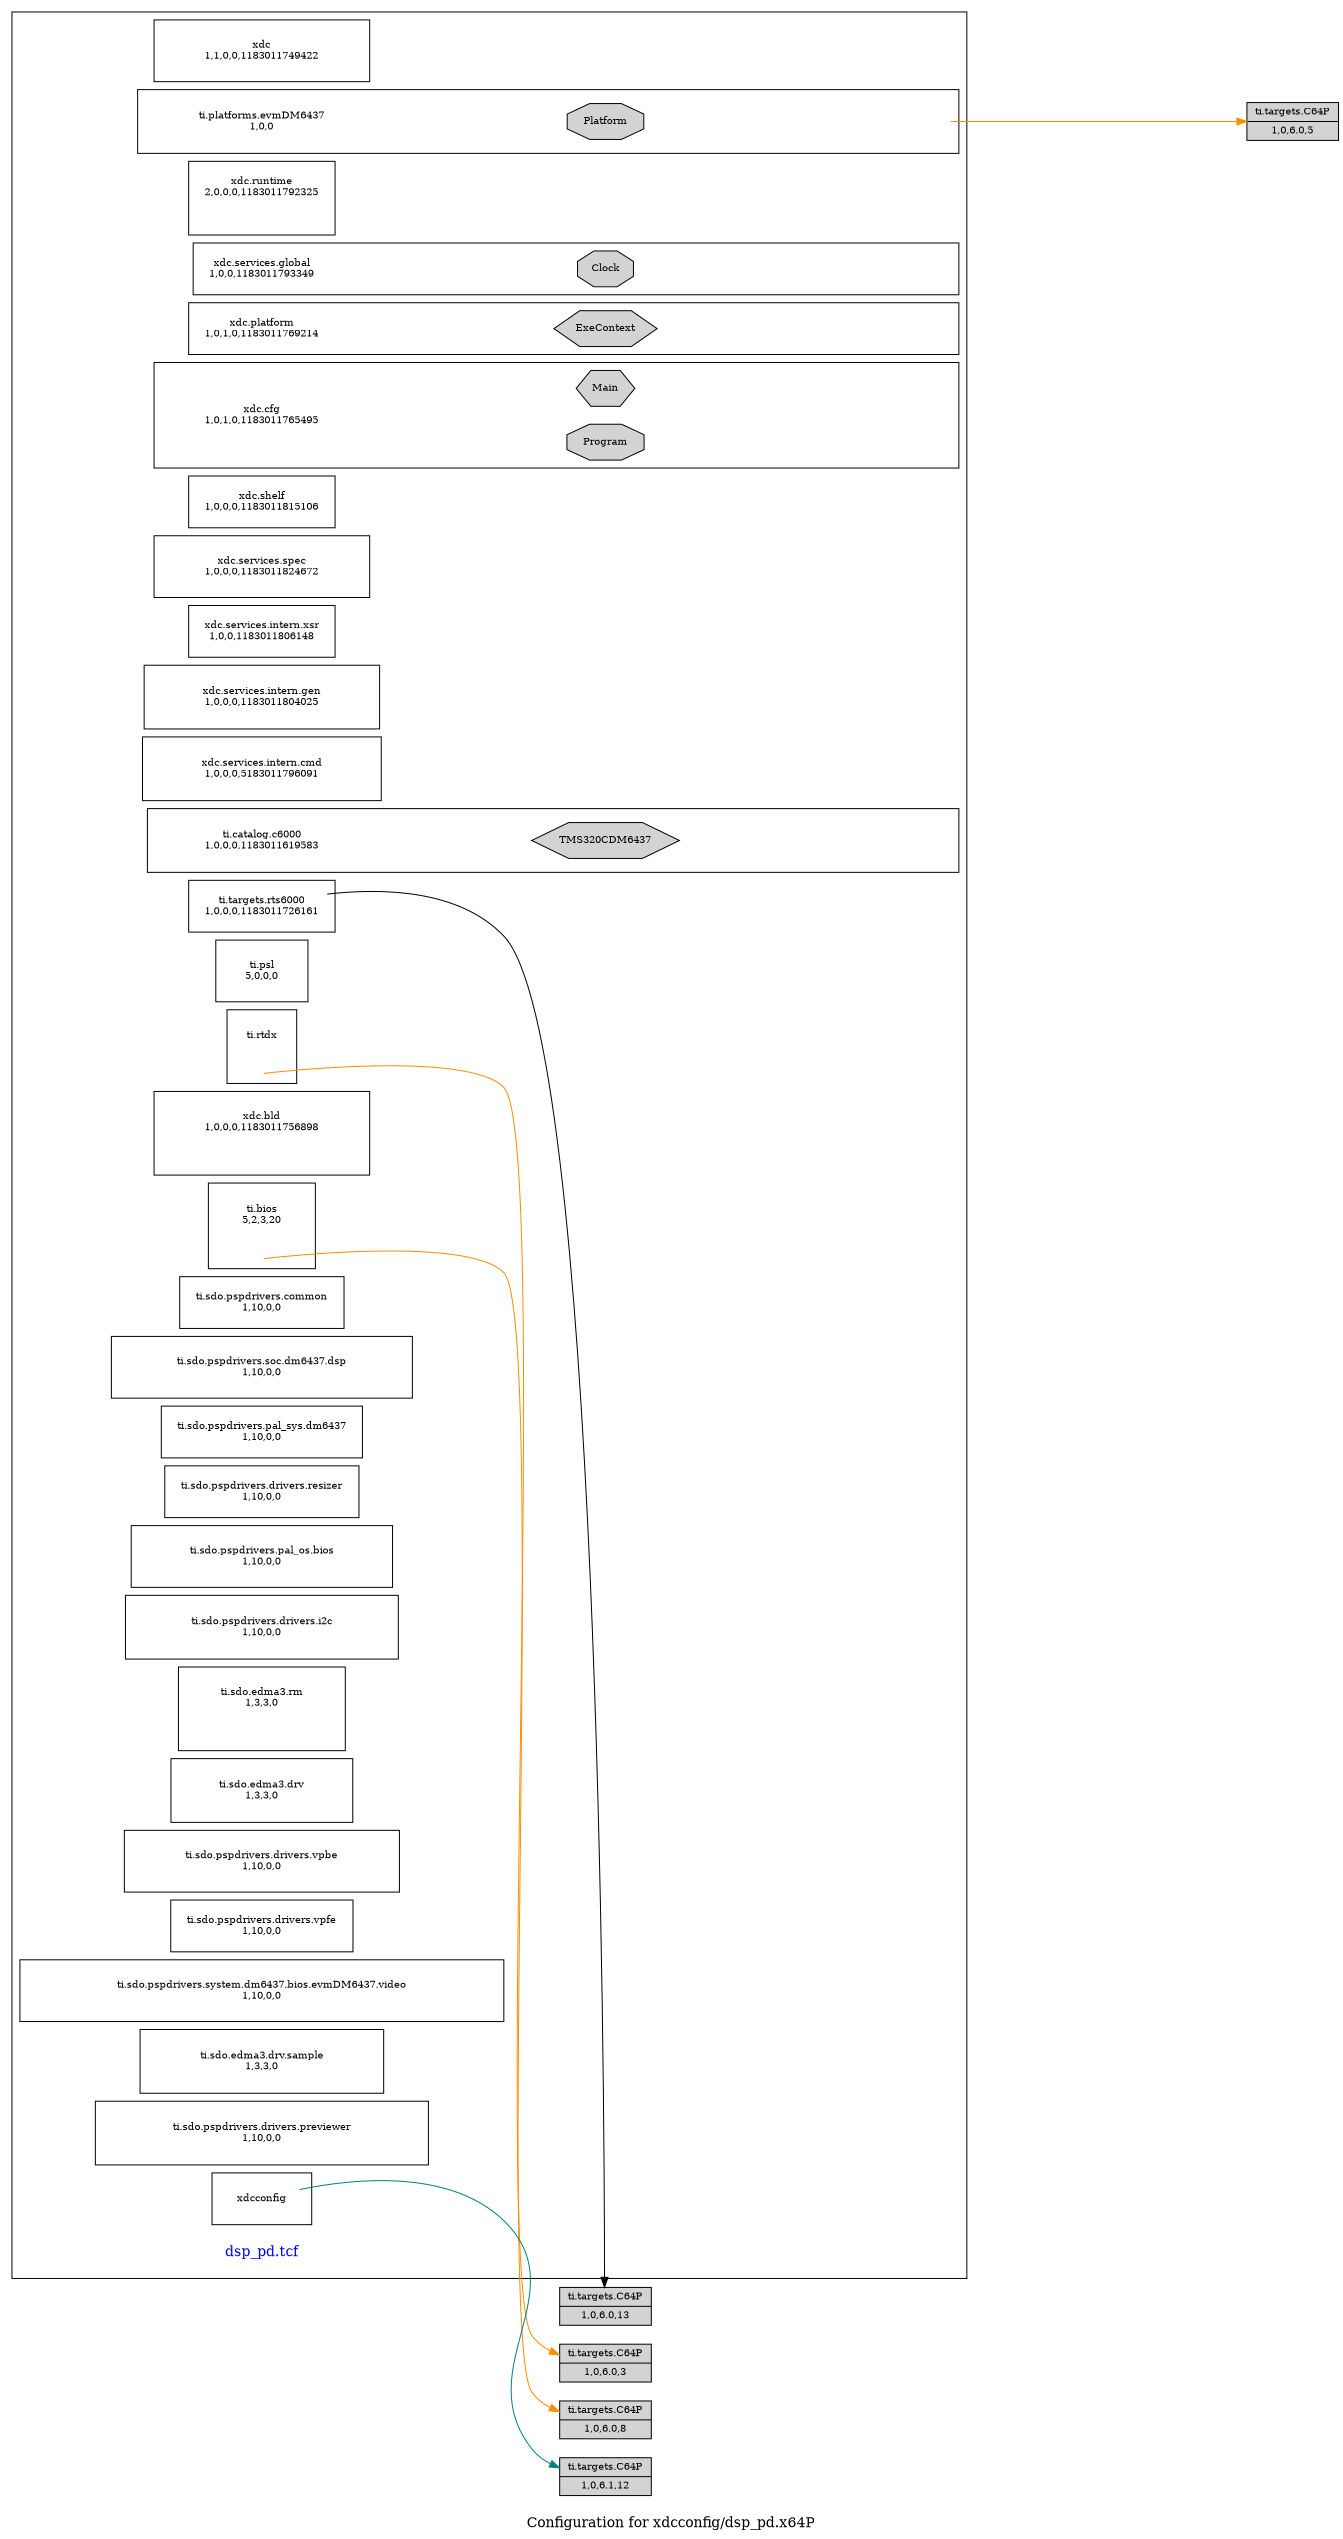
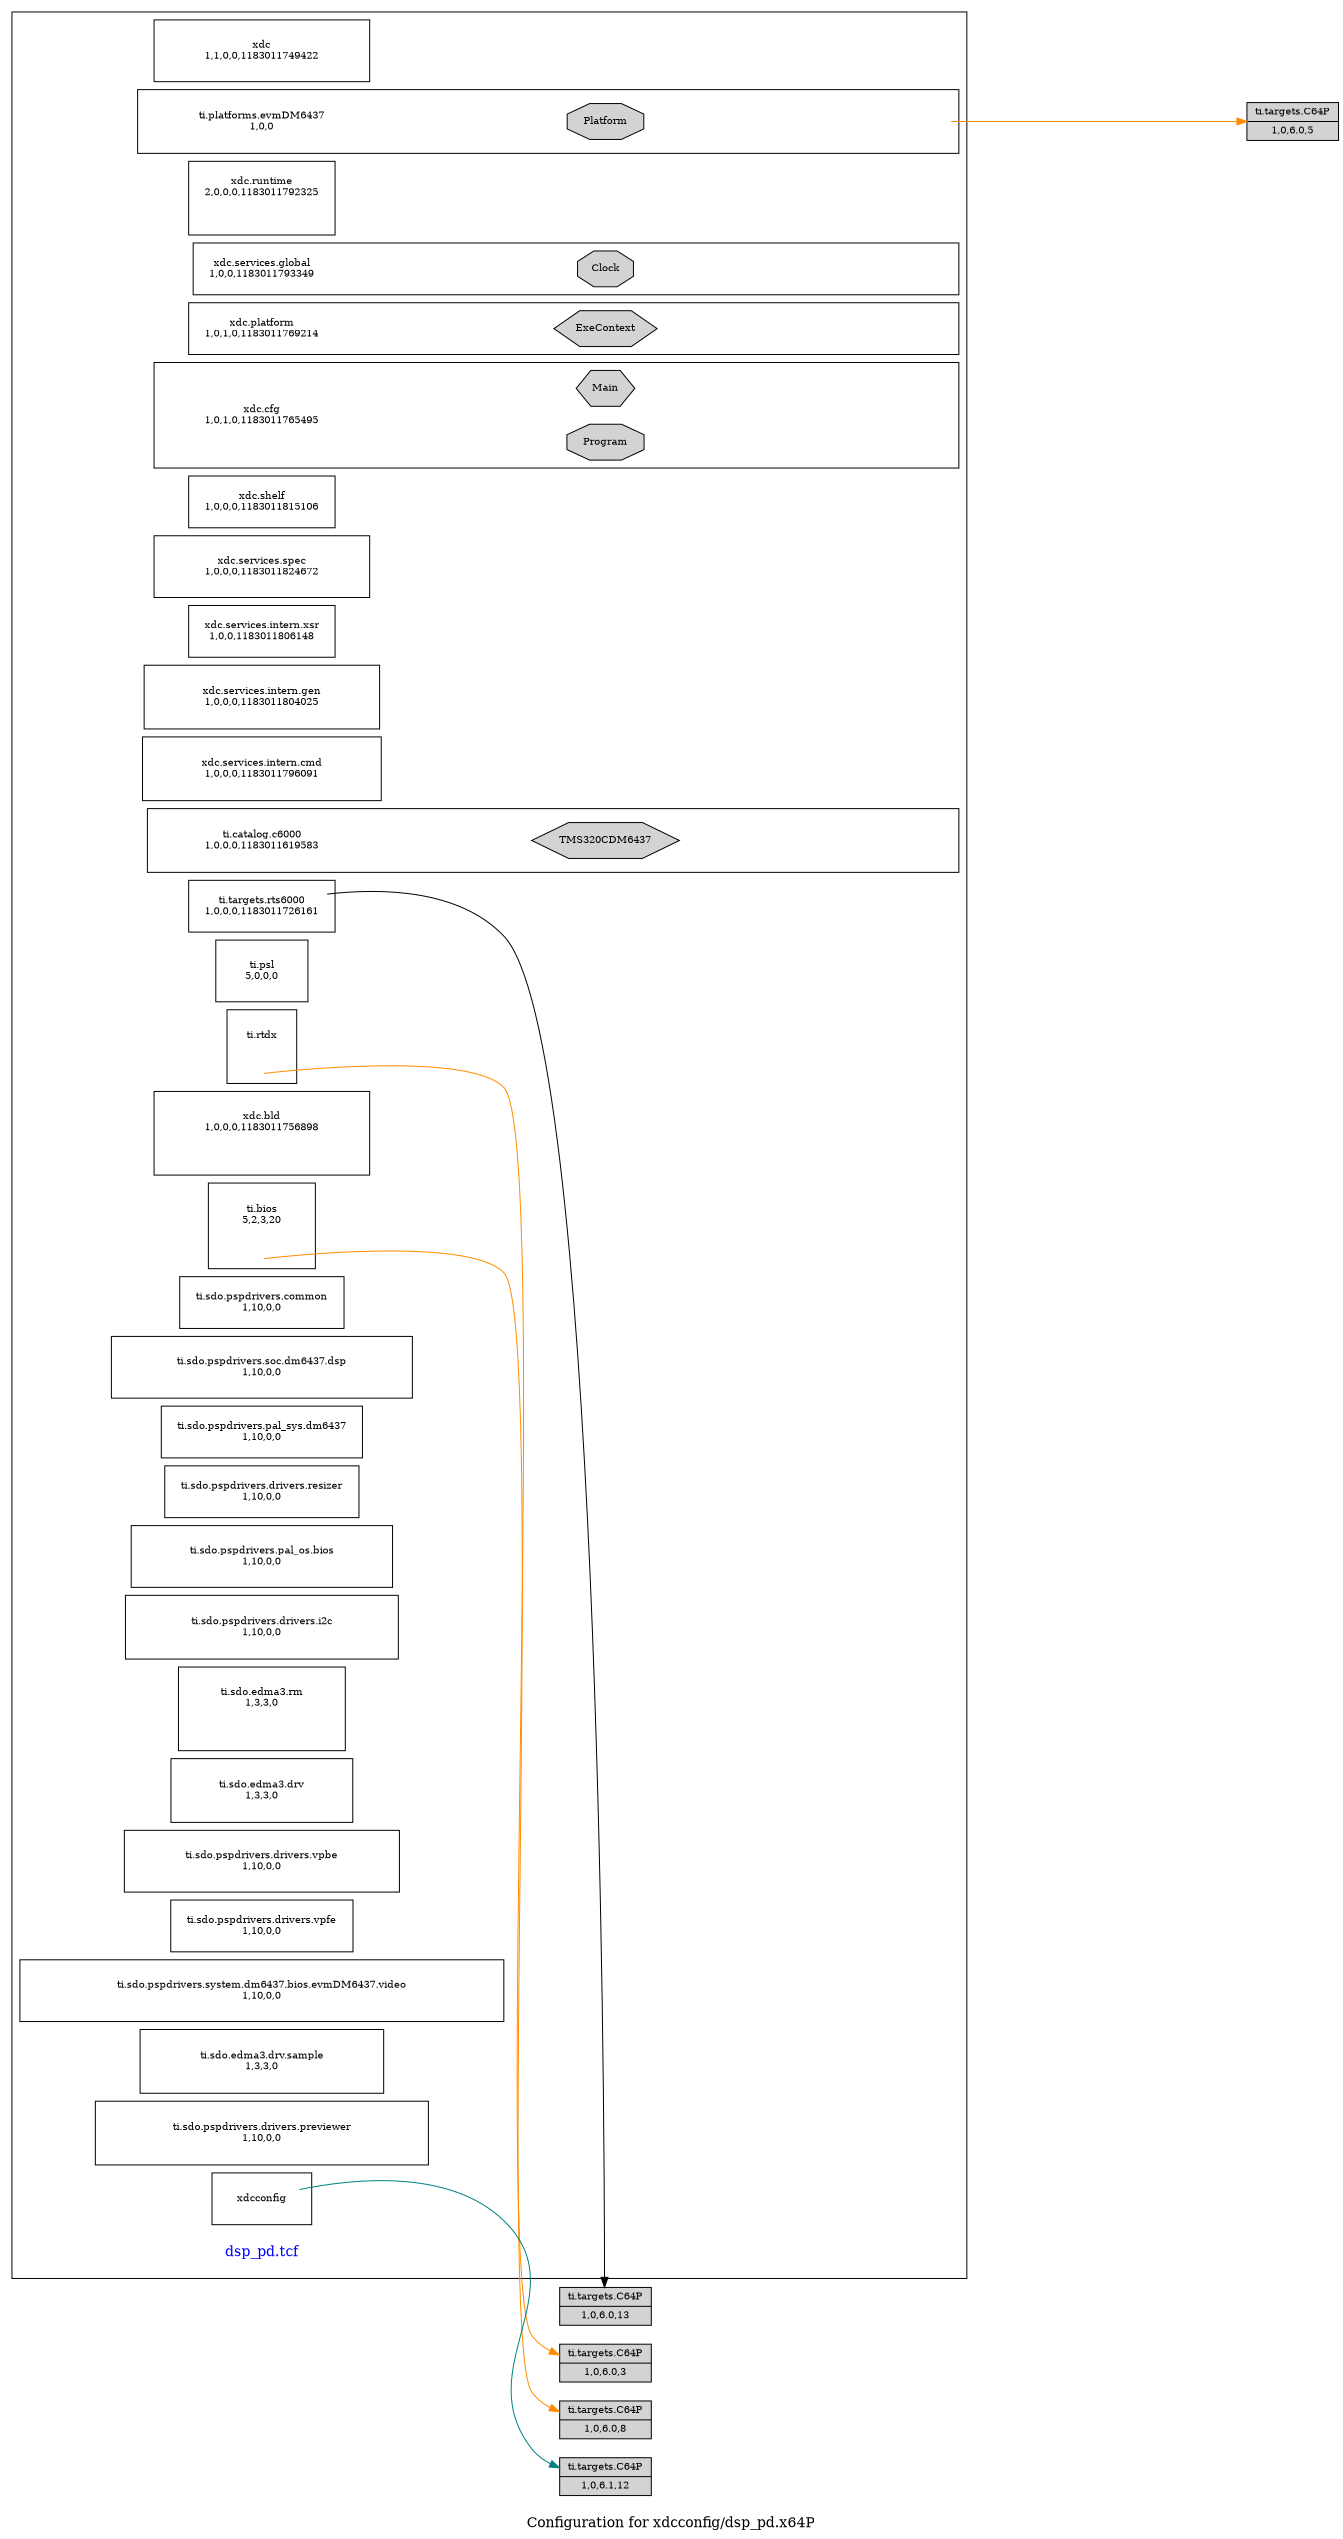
node "xdc.services.intern.cmd 1,0,0,0,5183011796091": label "xdc.services.intern.cmd 1,0,0,0,5183011796091" -> "xdc.services.intern.cmd 1,0,0,0,1183011796091"
